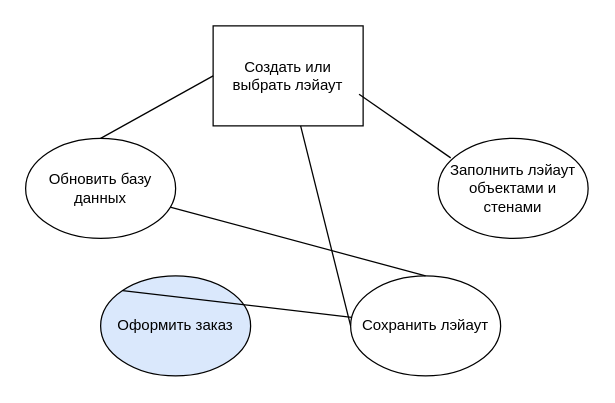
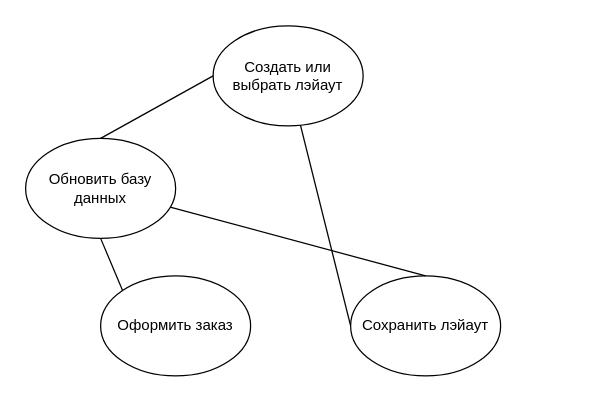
node "Создать или выбрать лэйаут": shape rectangle -> ellipse
edge "Создать или выбрать лэйаут" -- "Заполнить лэйаут объектами и стенами": removed
node "Заполнить лэйаут объектами и стенами": removed
edge "Оформить заказ" -- "Сохранить лэйаут": now "Оформить заказ" -- "Обновить базу данных"
node "Оформить заказ": fillcolor #dae8fc -> #ffffff
